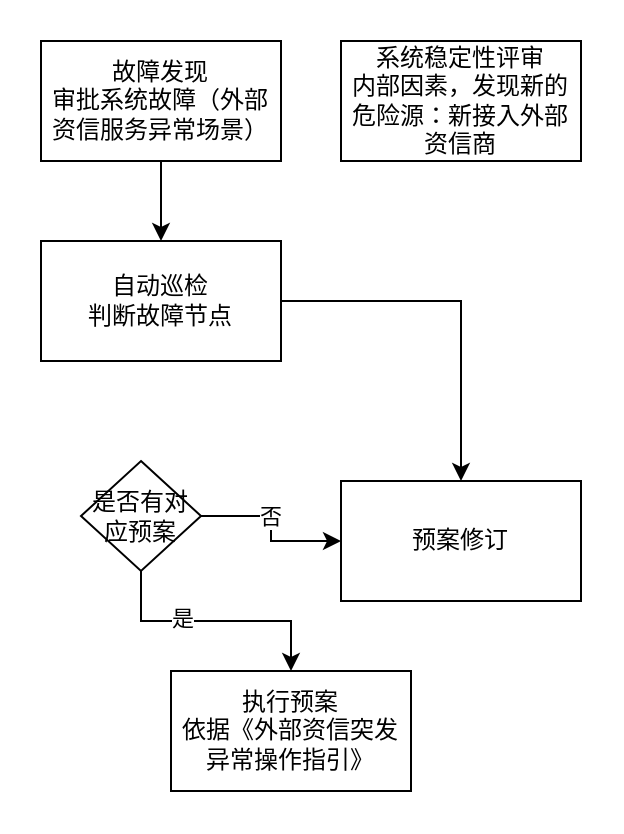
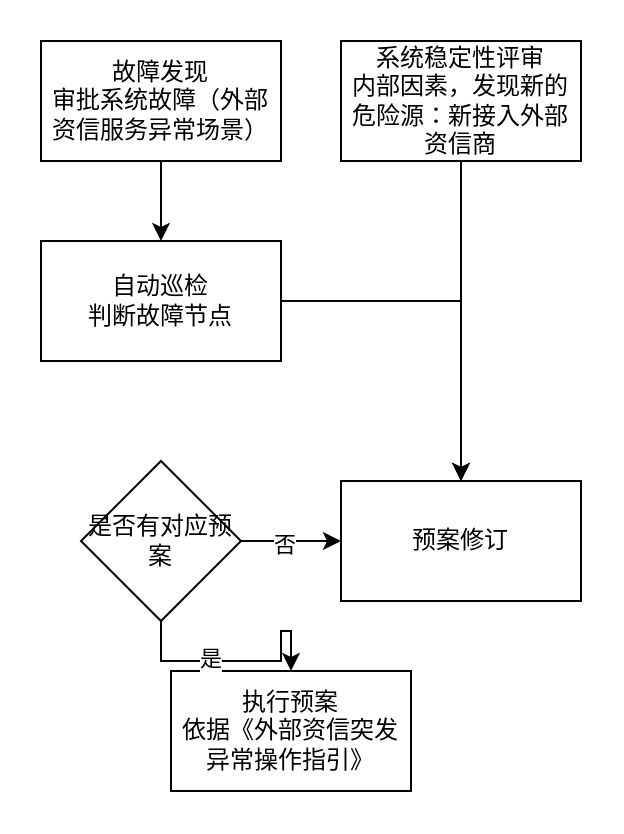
edge "系统稳定性评审 内部因素，发现新的危险源：新接入外部资信商" -> "预案修订": added
node "是否有对应预案": size 120x110 -> 160x160
